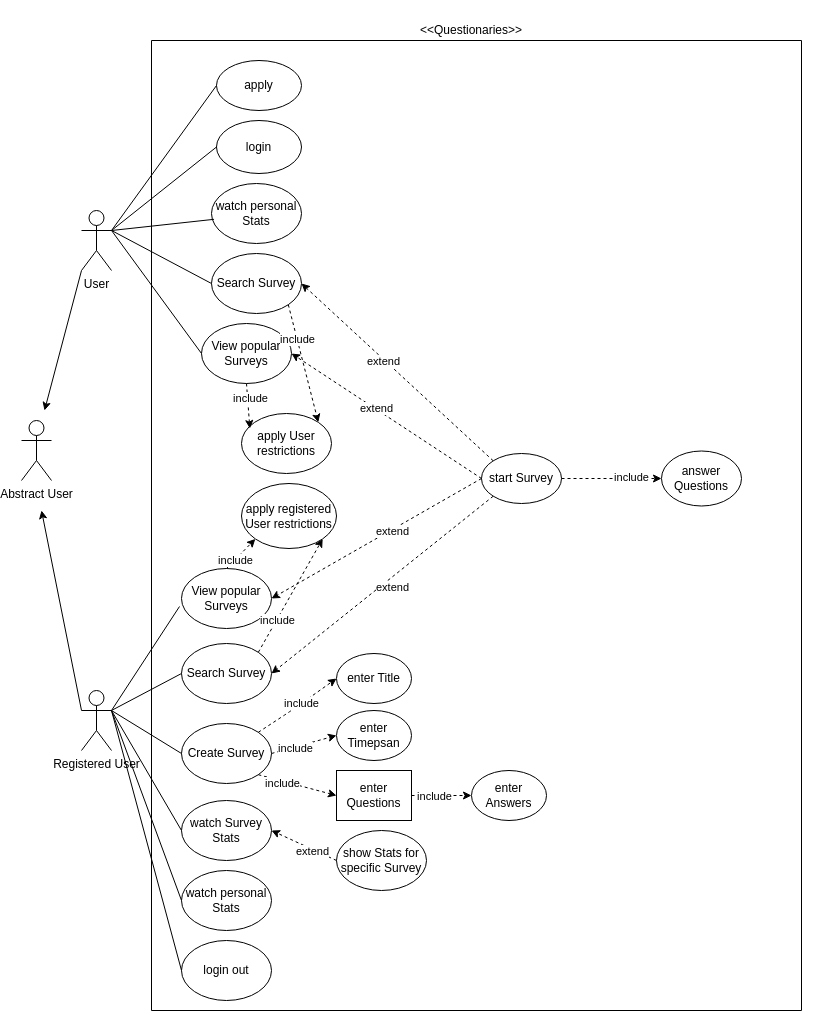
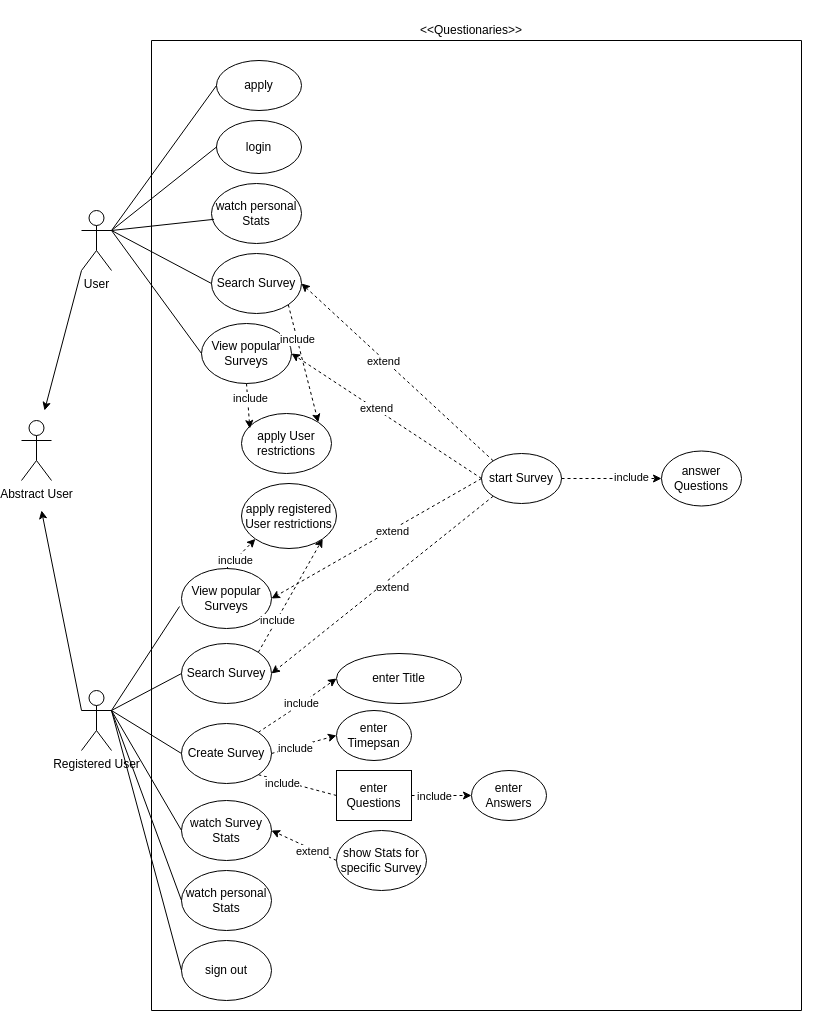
node "enter Title": size 75x50 -> 125x50
edge "Create Survey" -> "enter Questions": arrowhead classic -> none
node "login out": label "login out" -> "sign out"
